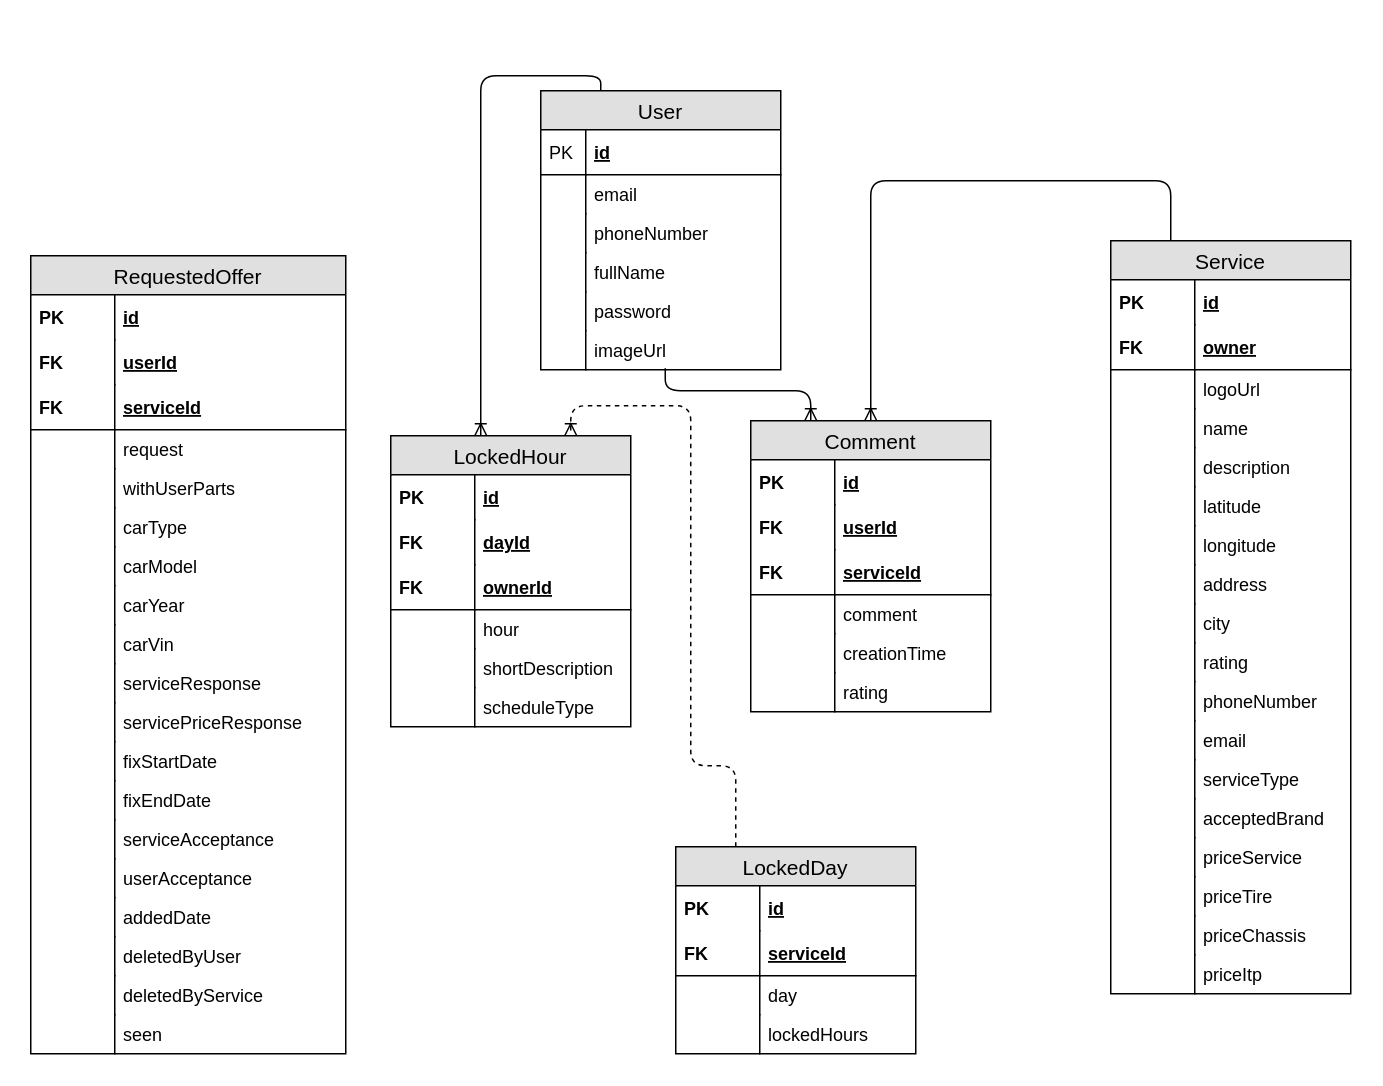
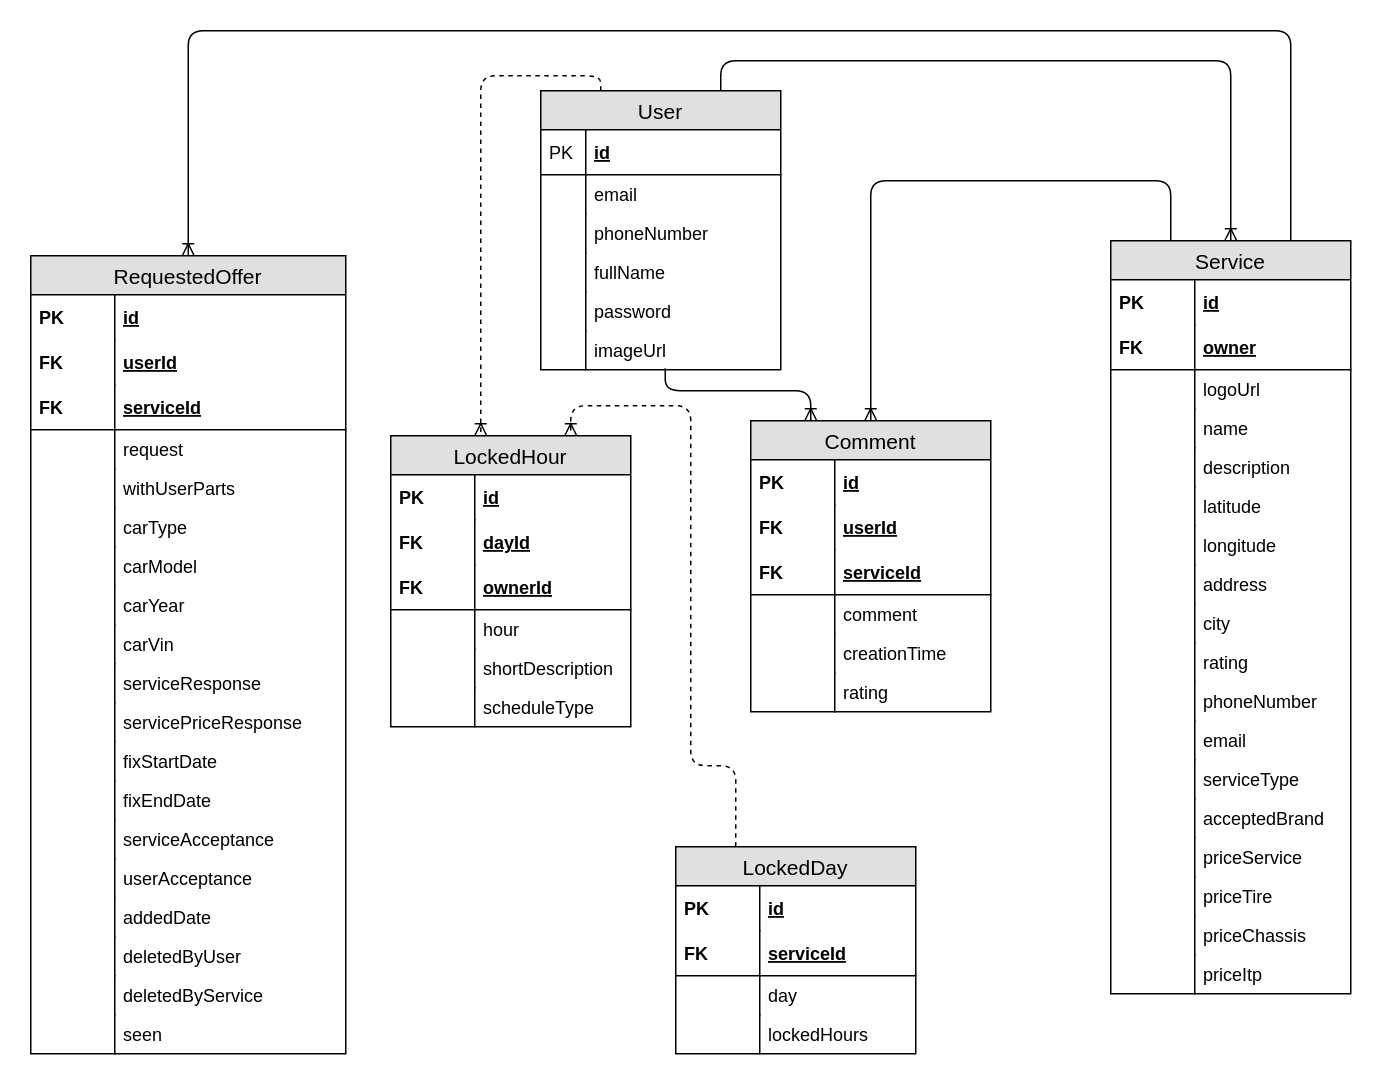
edge "Service" -> "RequestedOffer": added
edge "User" -> "Service": added
edge "User" -> "LockedHour": style solid -> dashed
